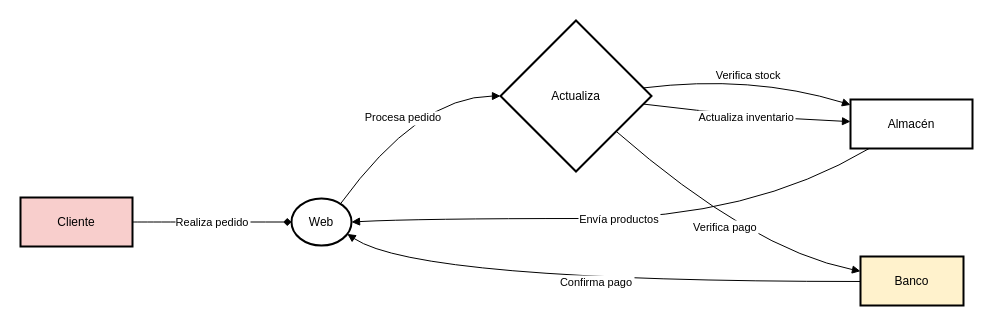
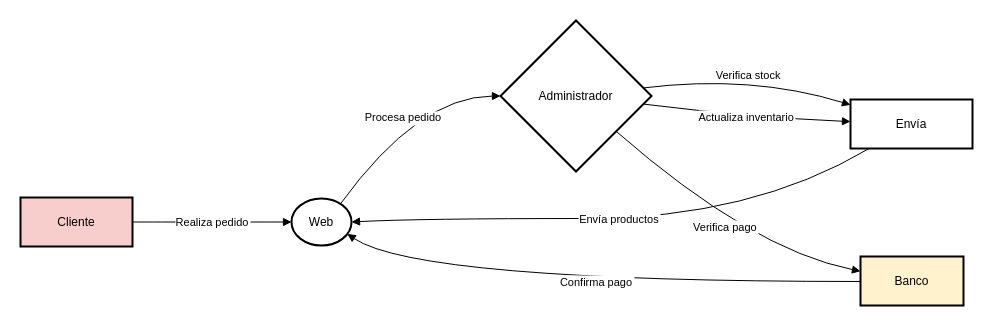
node "Actualiza": label "Actualiza" -> "Administrador"
node "Almacén": label "Almacén" -> "Envía"
edge "Cliente" -> "Web": arrowhead diamond -> block
